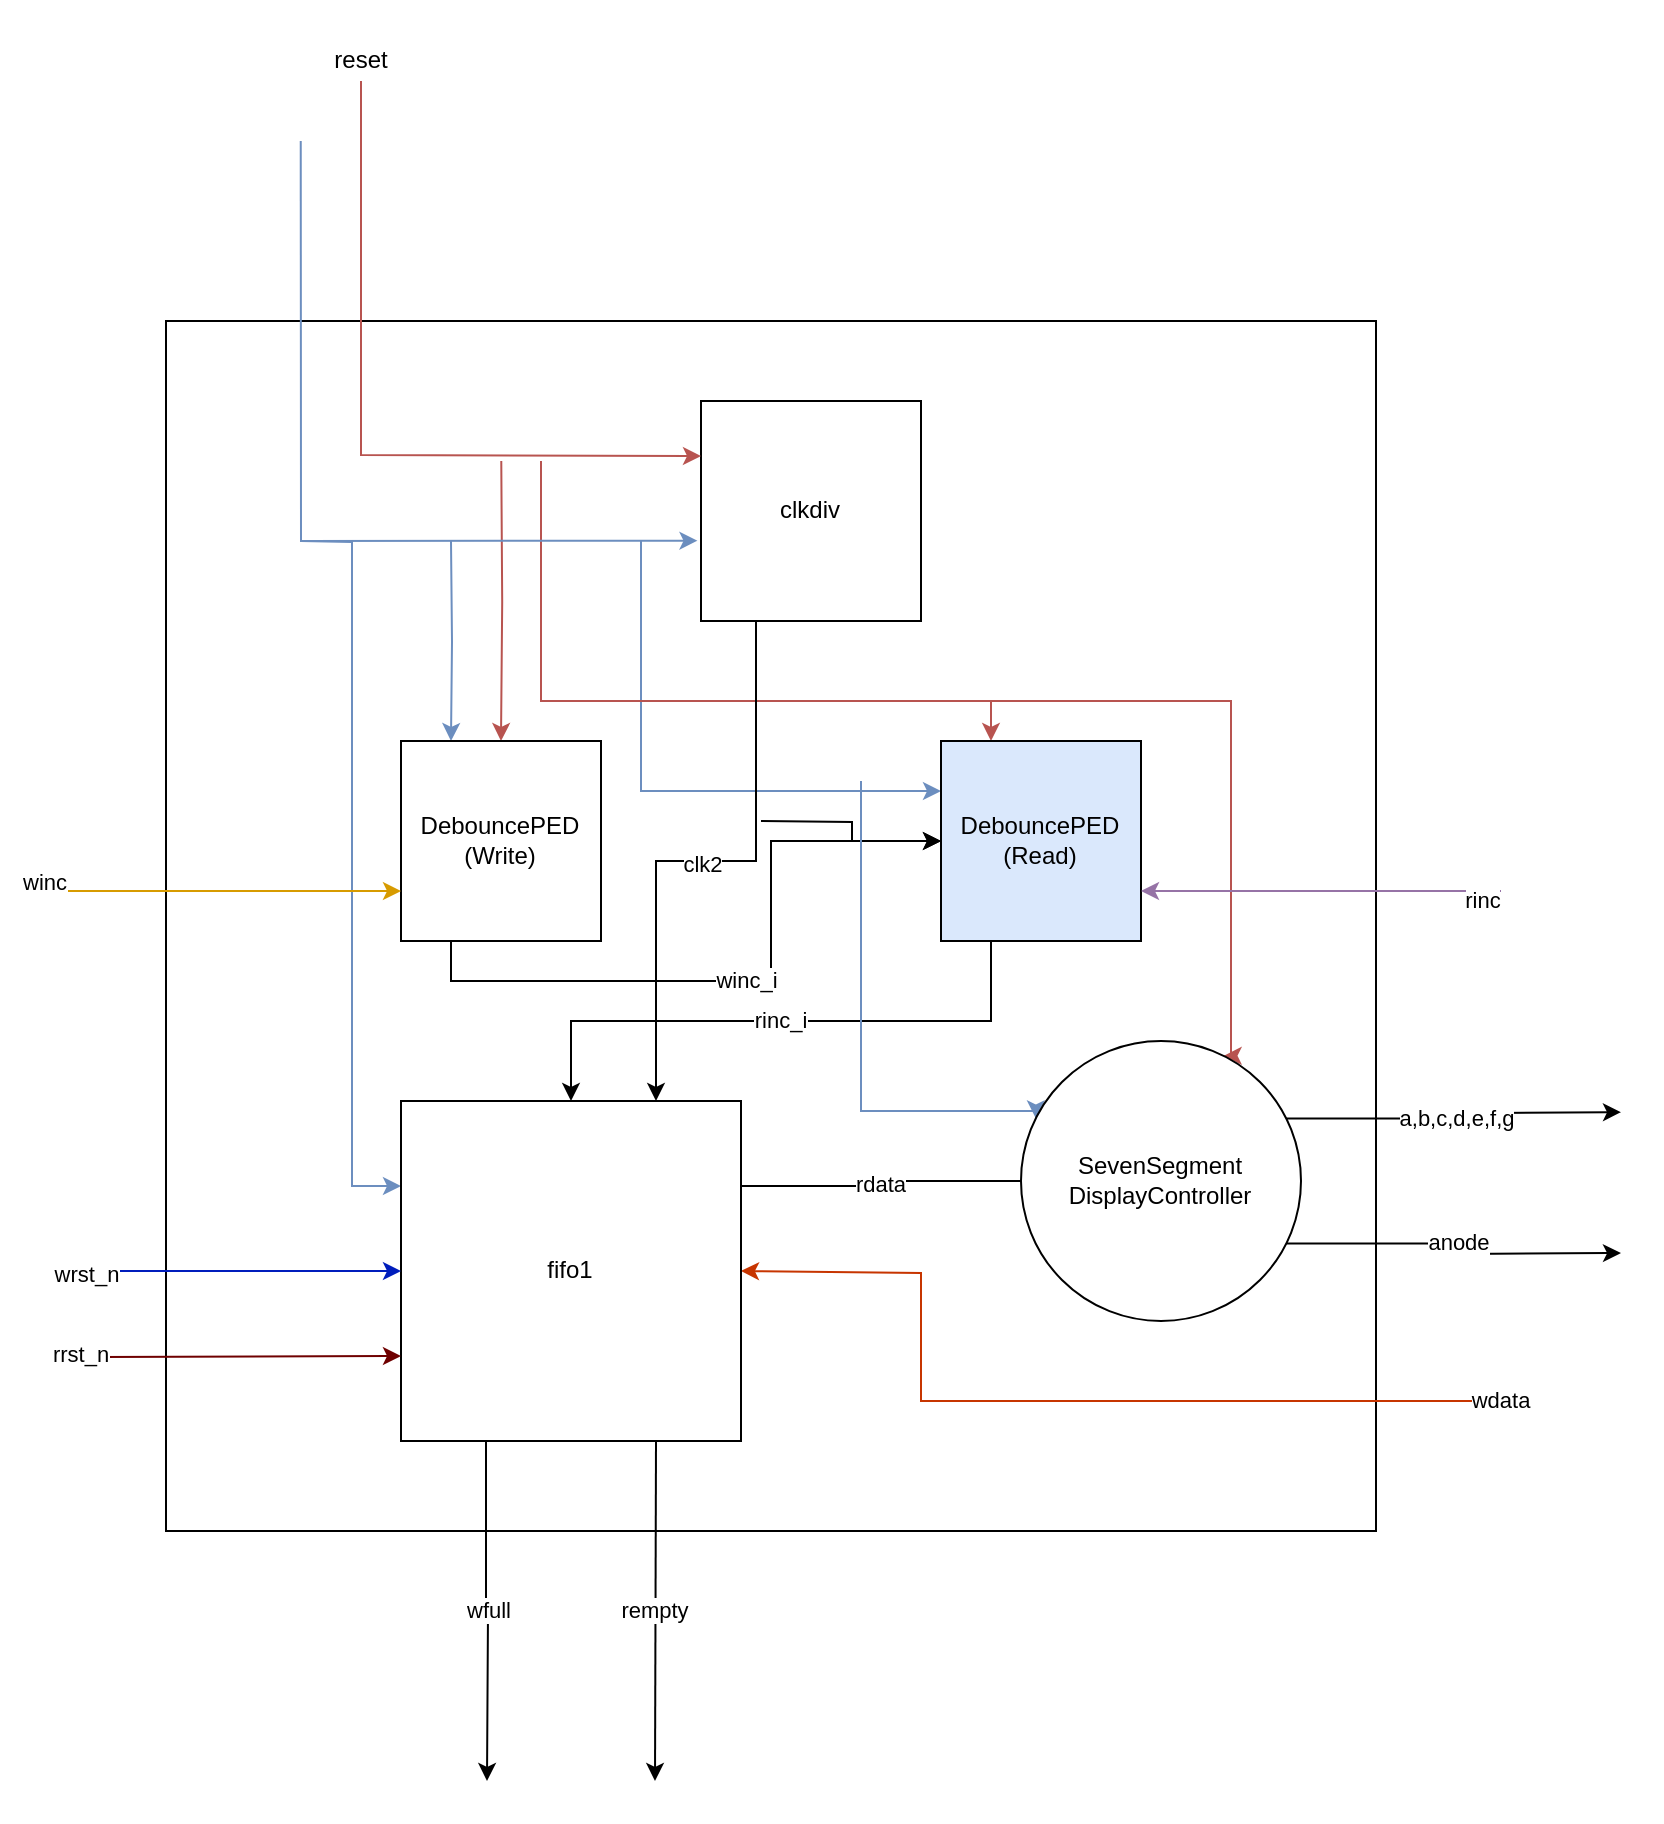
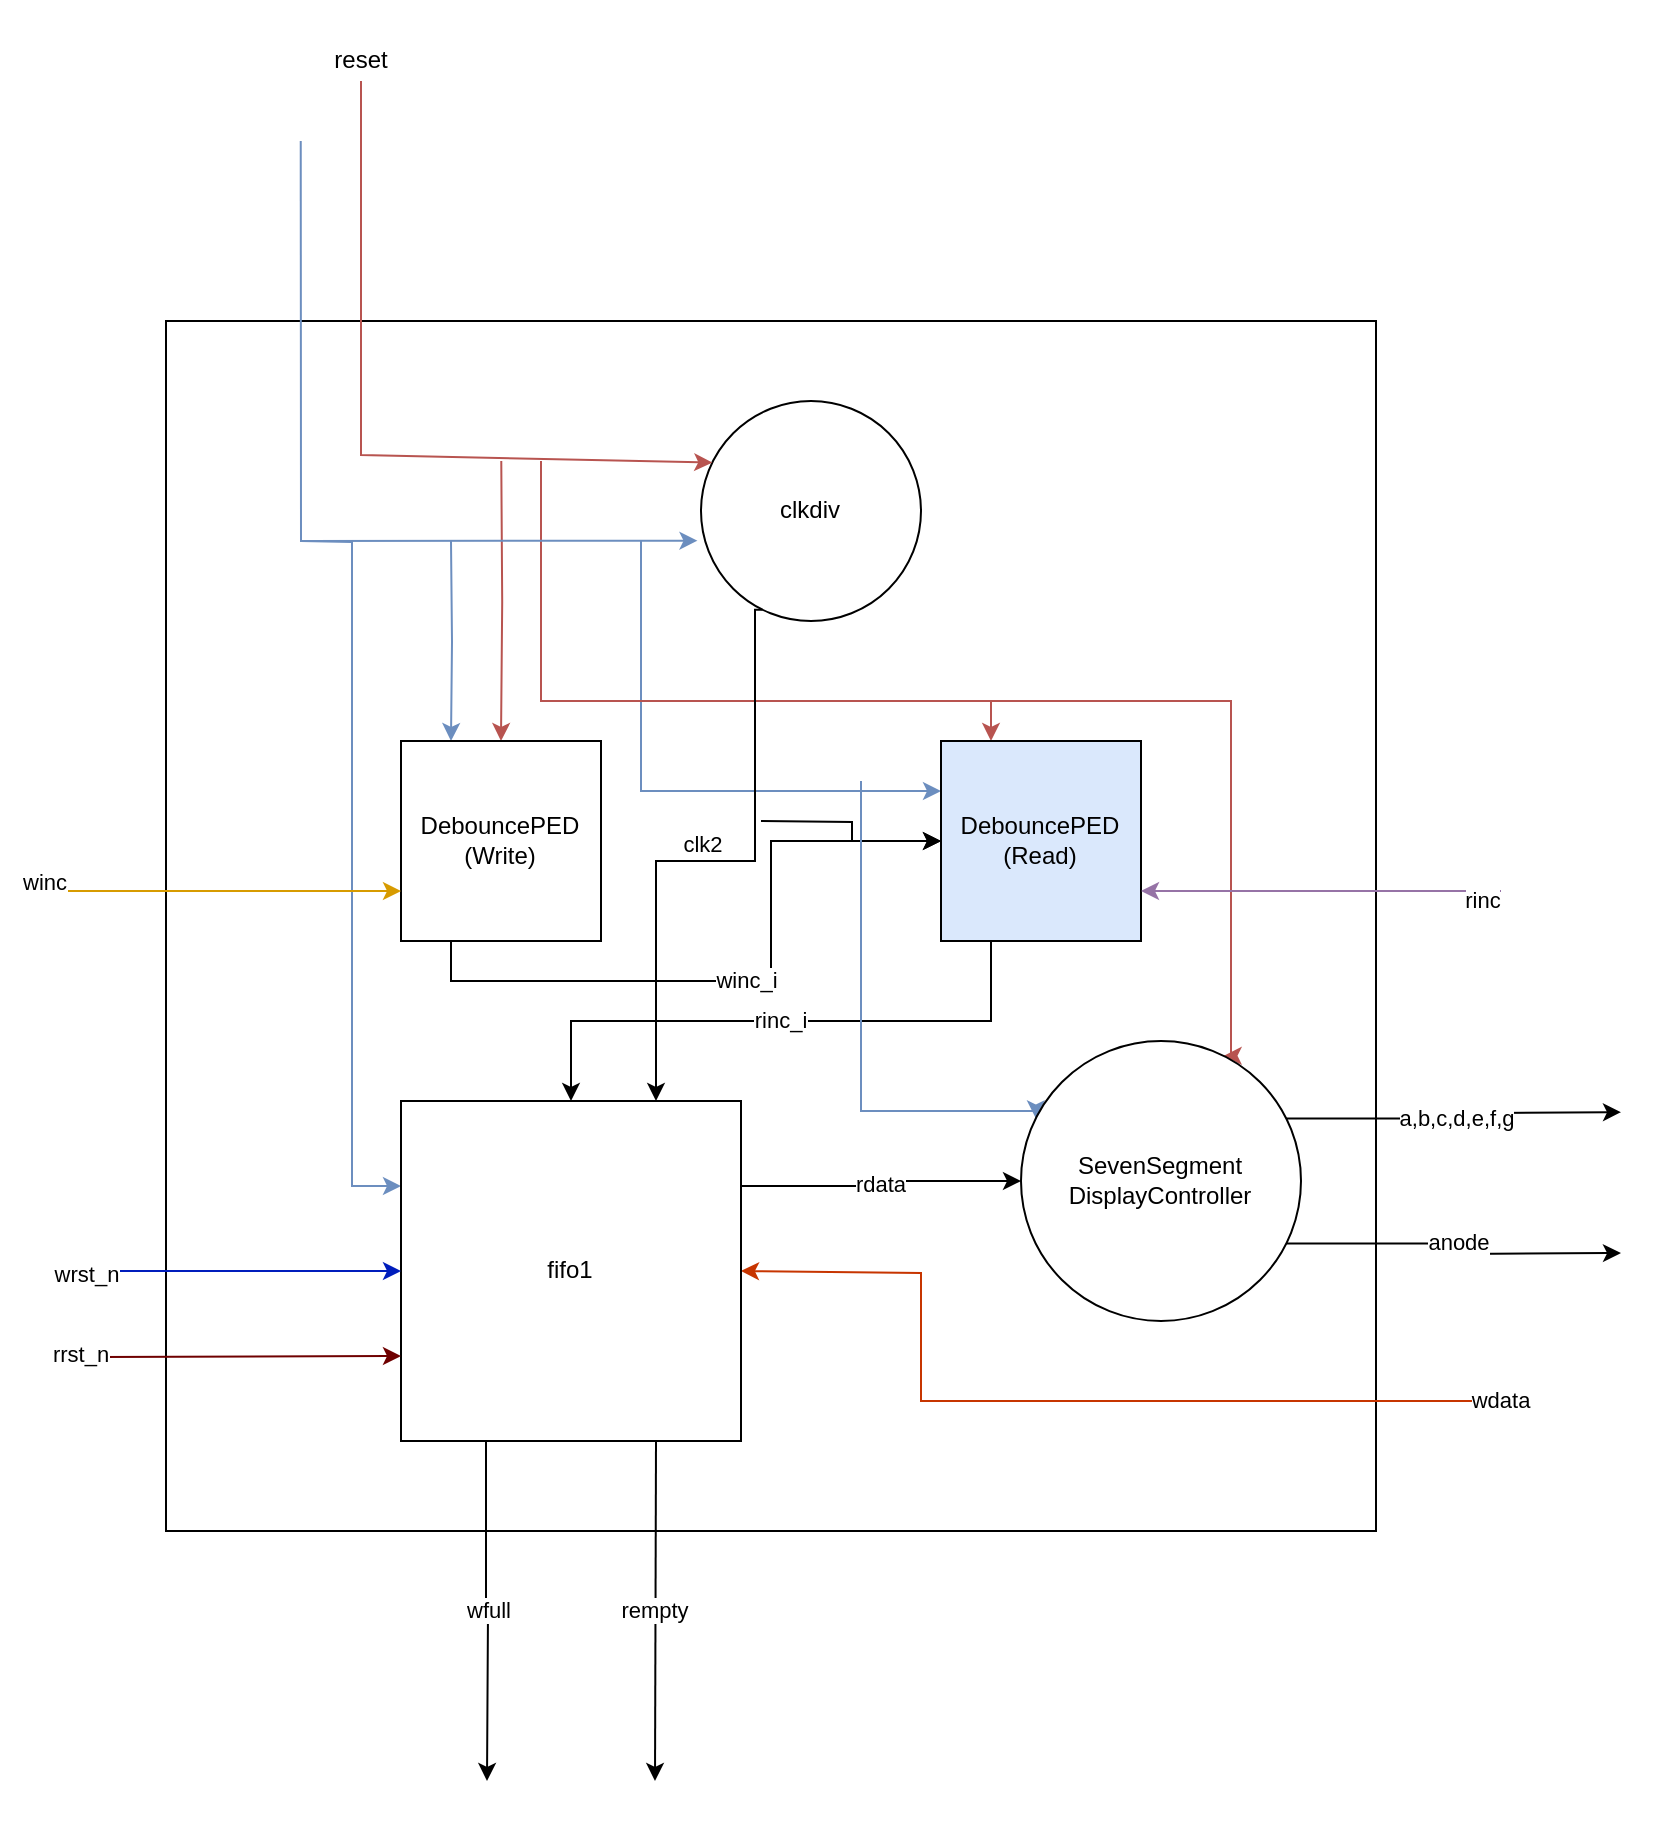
node "clkdiv": shape rectangle -> ellipse
edge "SevenSegment DisplayController" -- "fifo1": arrowhead none -> classic
